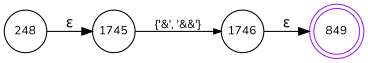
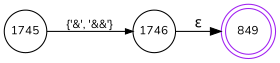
node "248": removed
